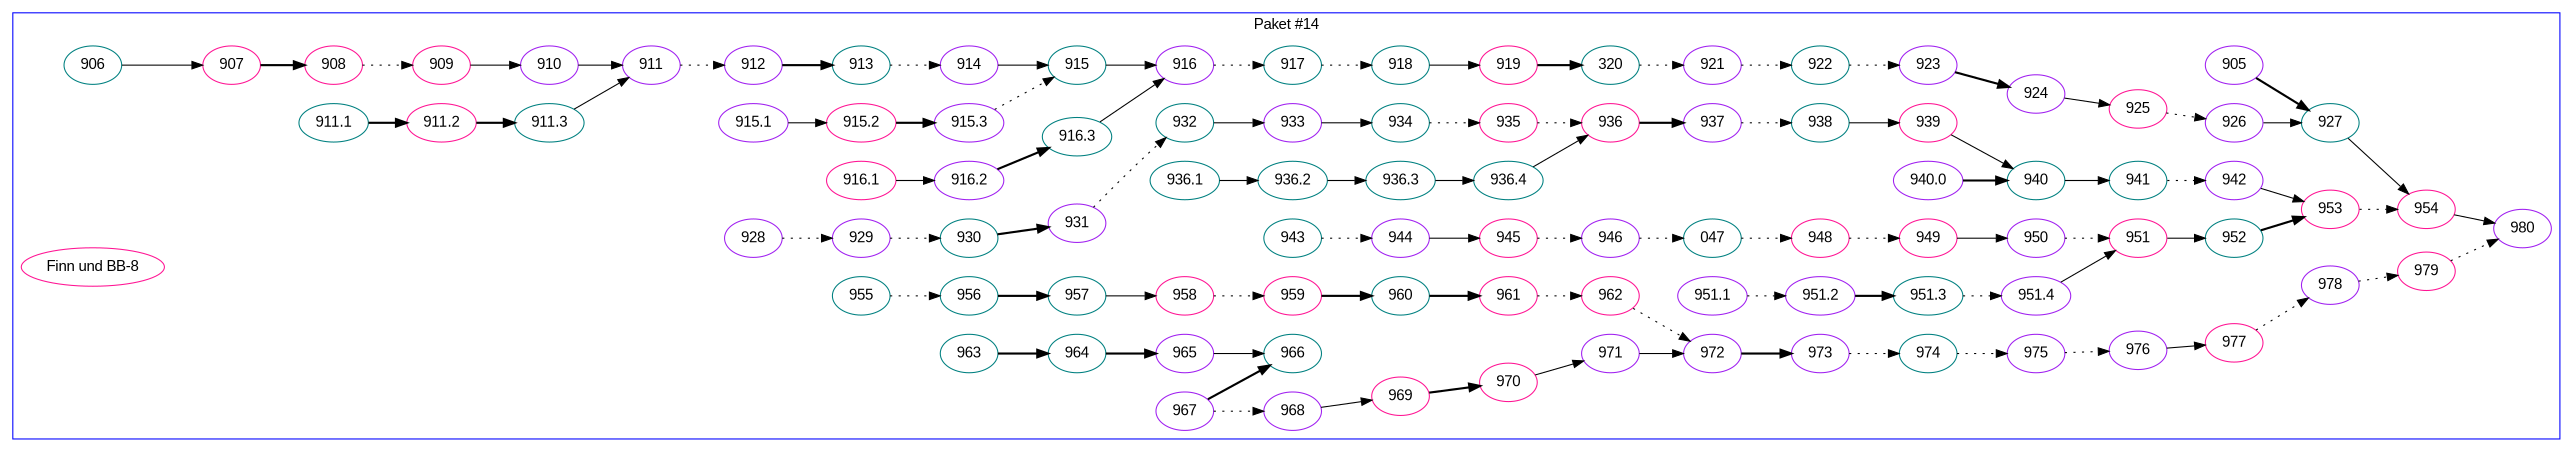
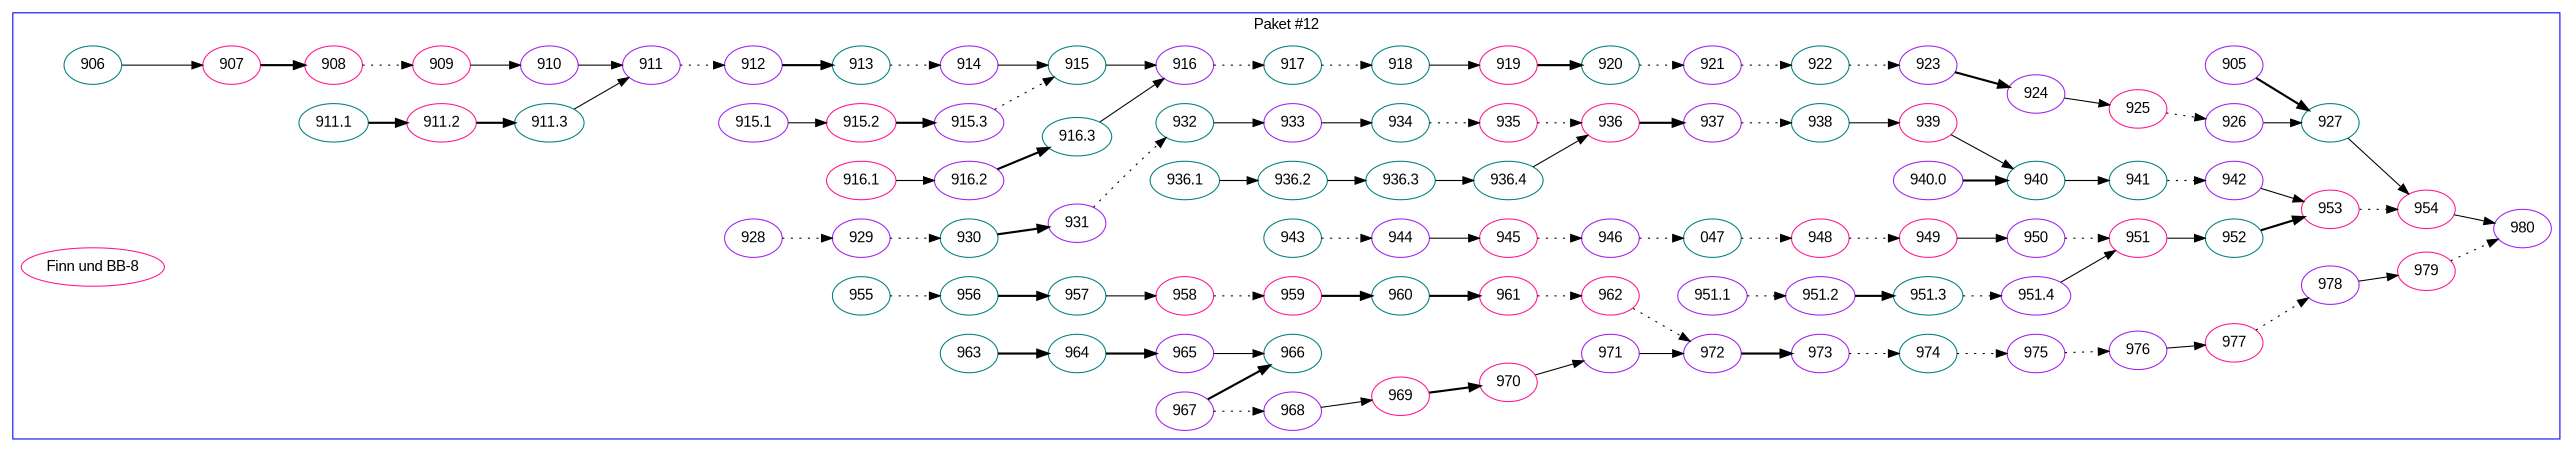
cluster "Paket #14": label "Paket #14" -> "Paket #12"
node "320": label "320" -> "920"
edge "978" -> "979": style dotted -> solid
